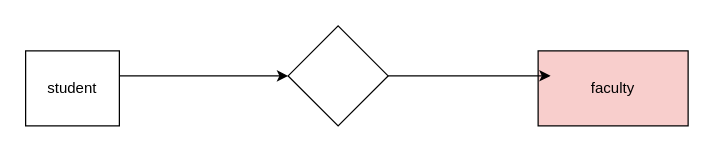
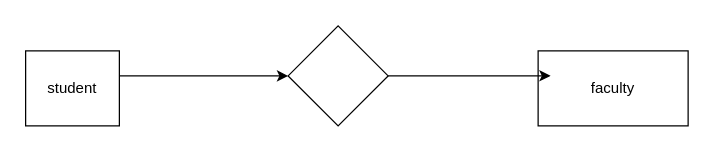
node "faculty": fillcolor #f8cecc -> #ffffff
